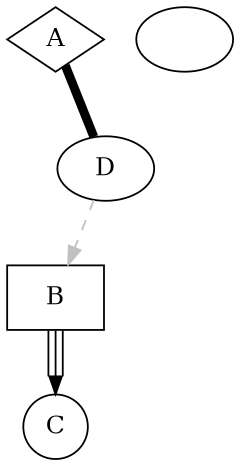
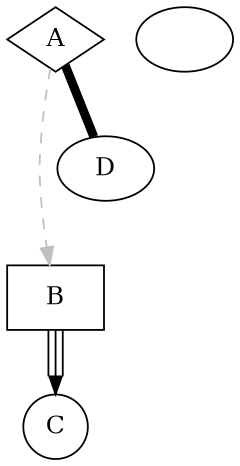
edge "D" -> "B": now "A" -> "B"
